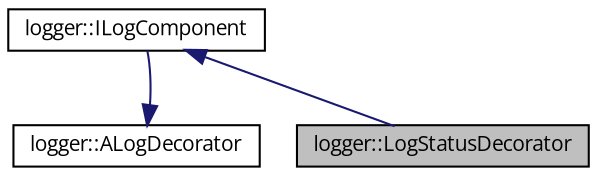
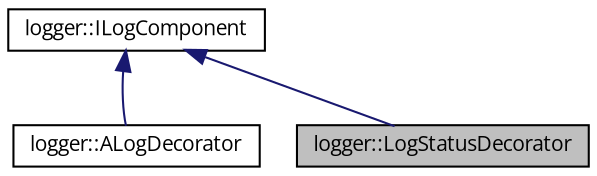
edge "logger::ILogComponent" -> "logger::ALogDecorator": reversed
